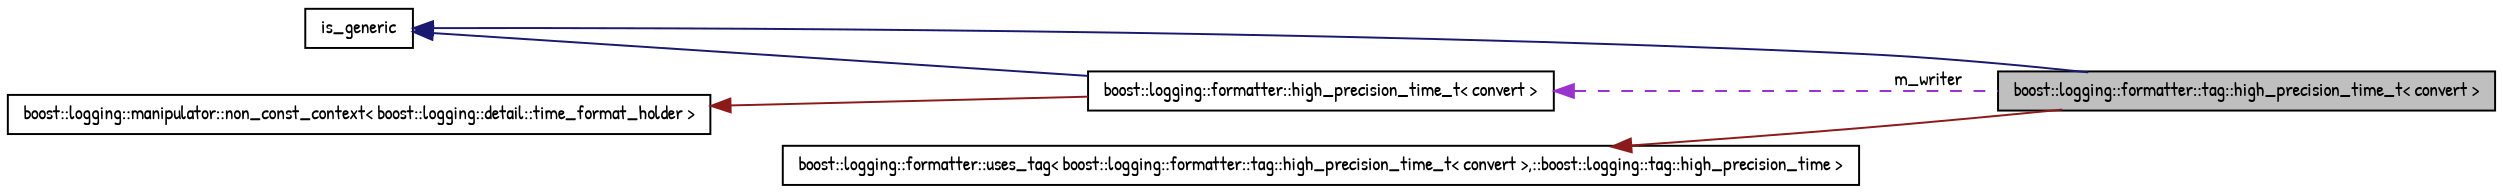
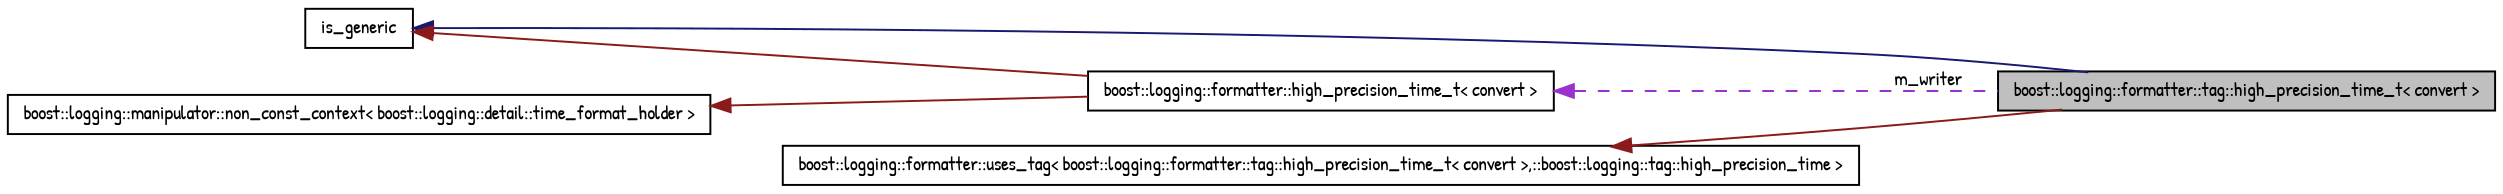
edge "boost::logging::formatter::high_precision_time_t< convert >" -> "is_generic": color midnightblue -> firebrick4
